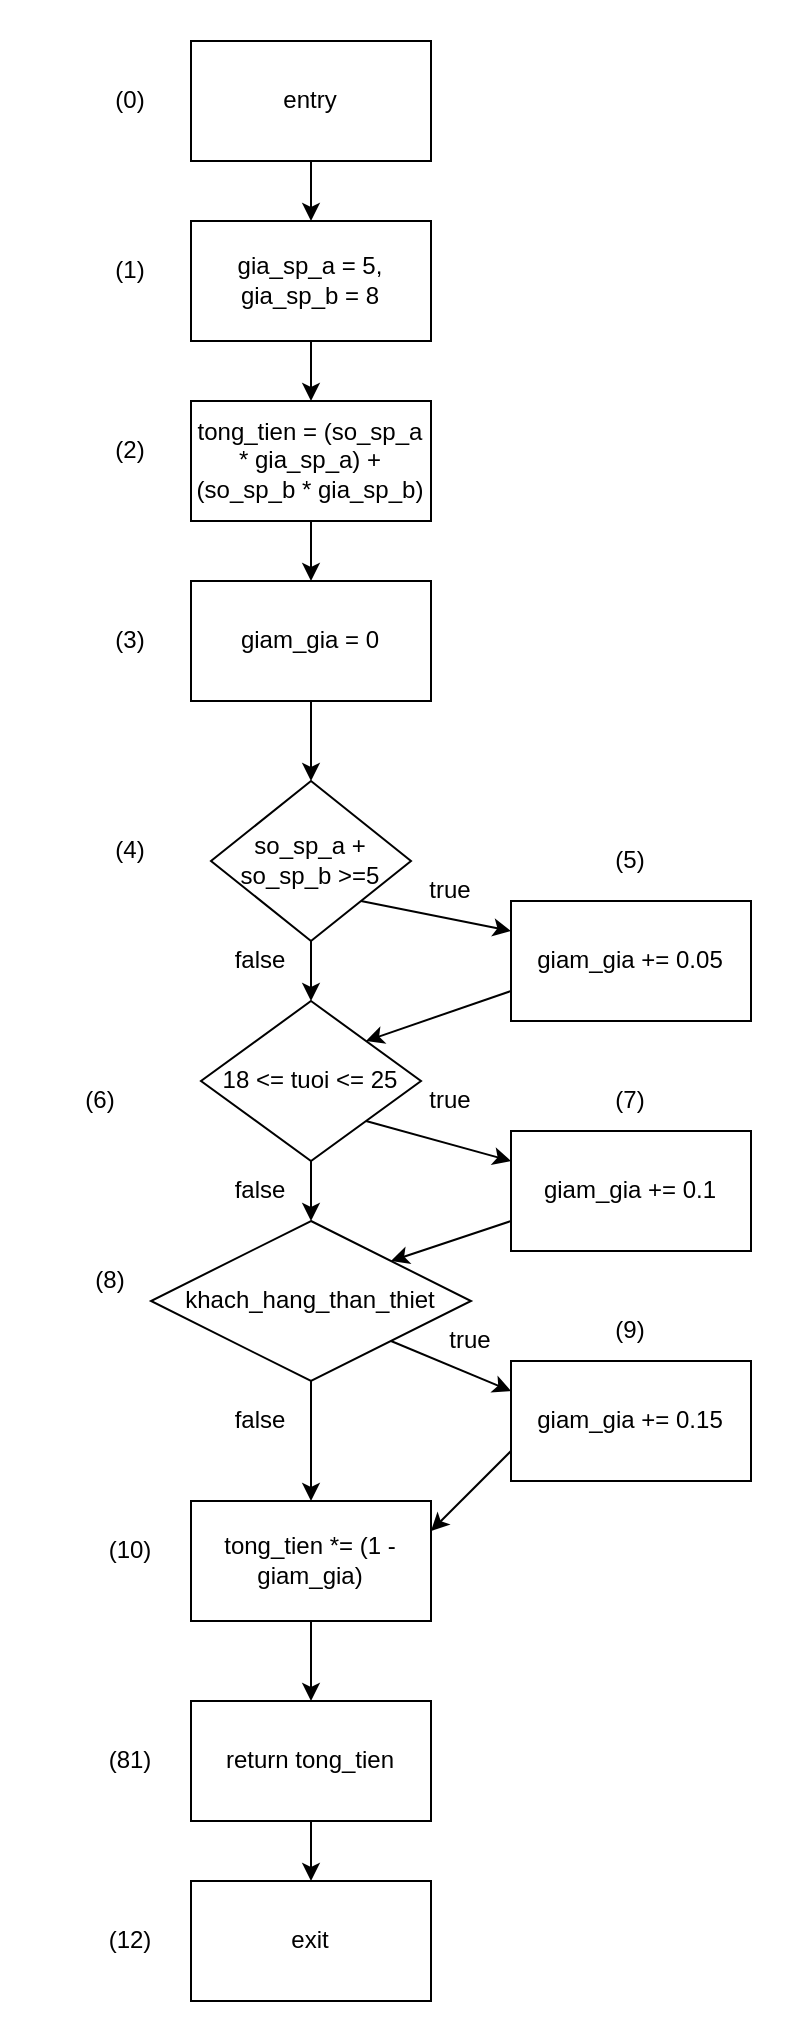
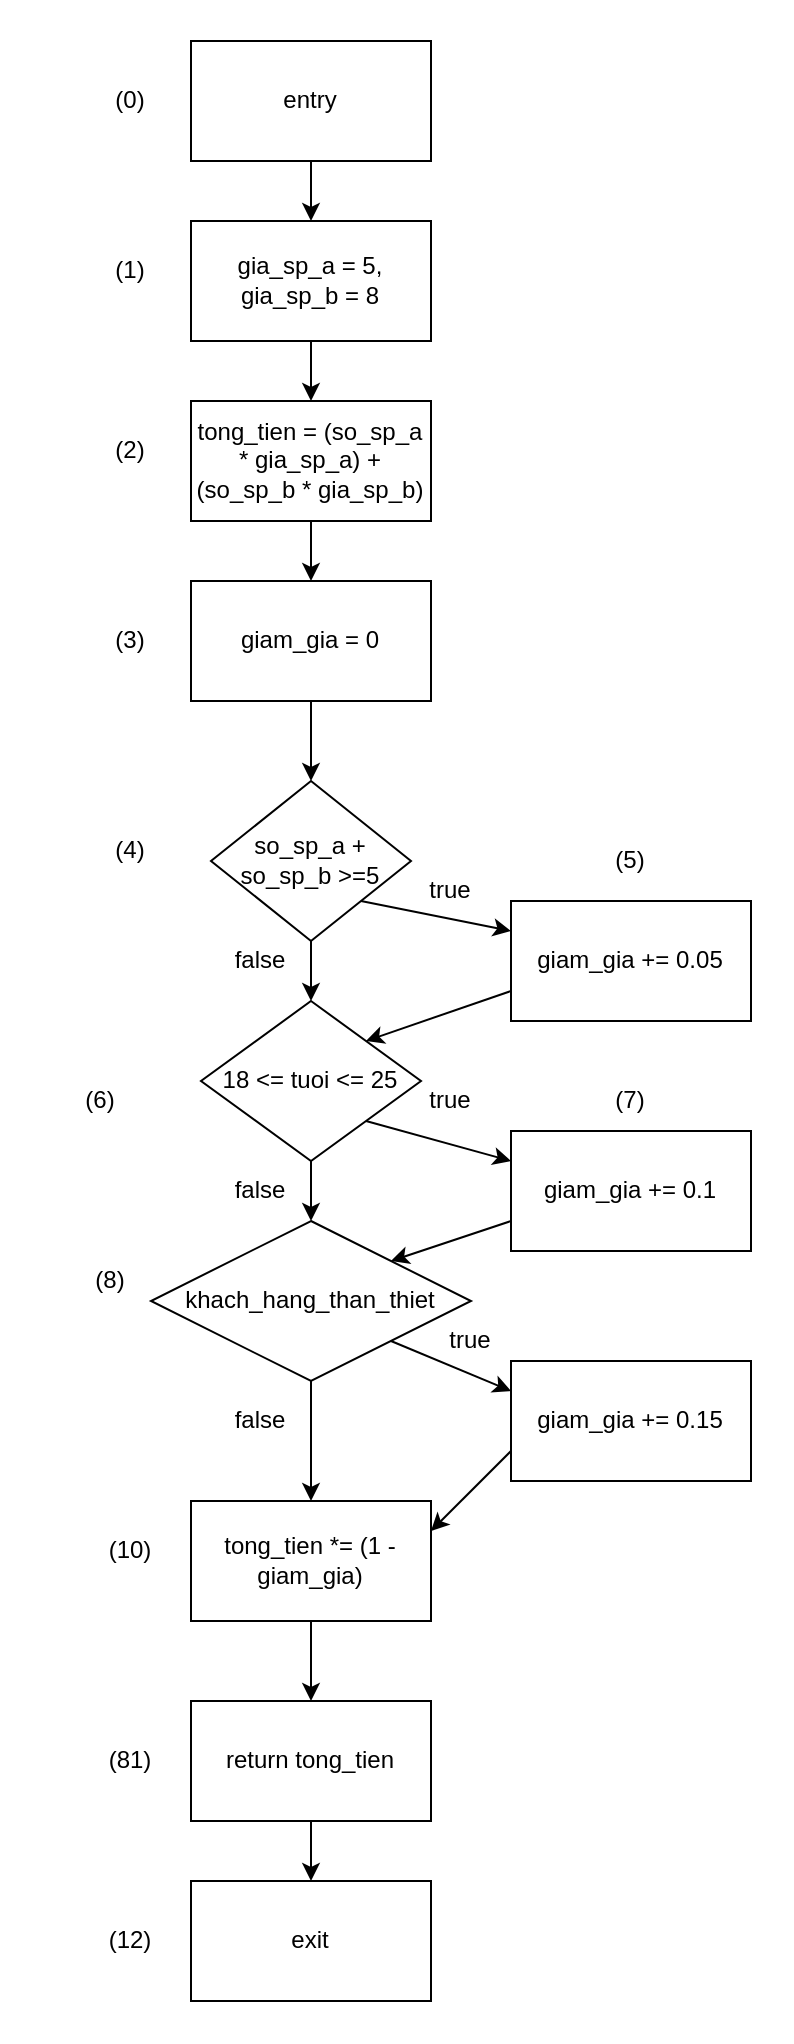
node "(9)": removed
